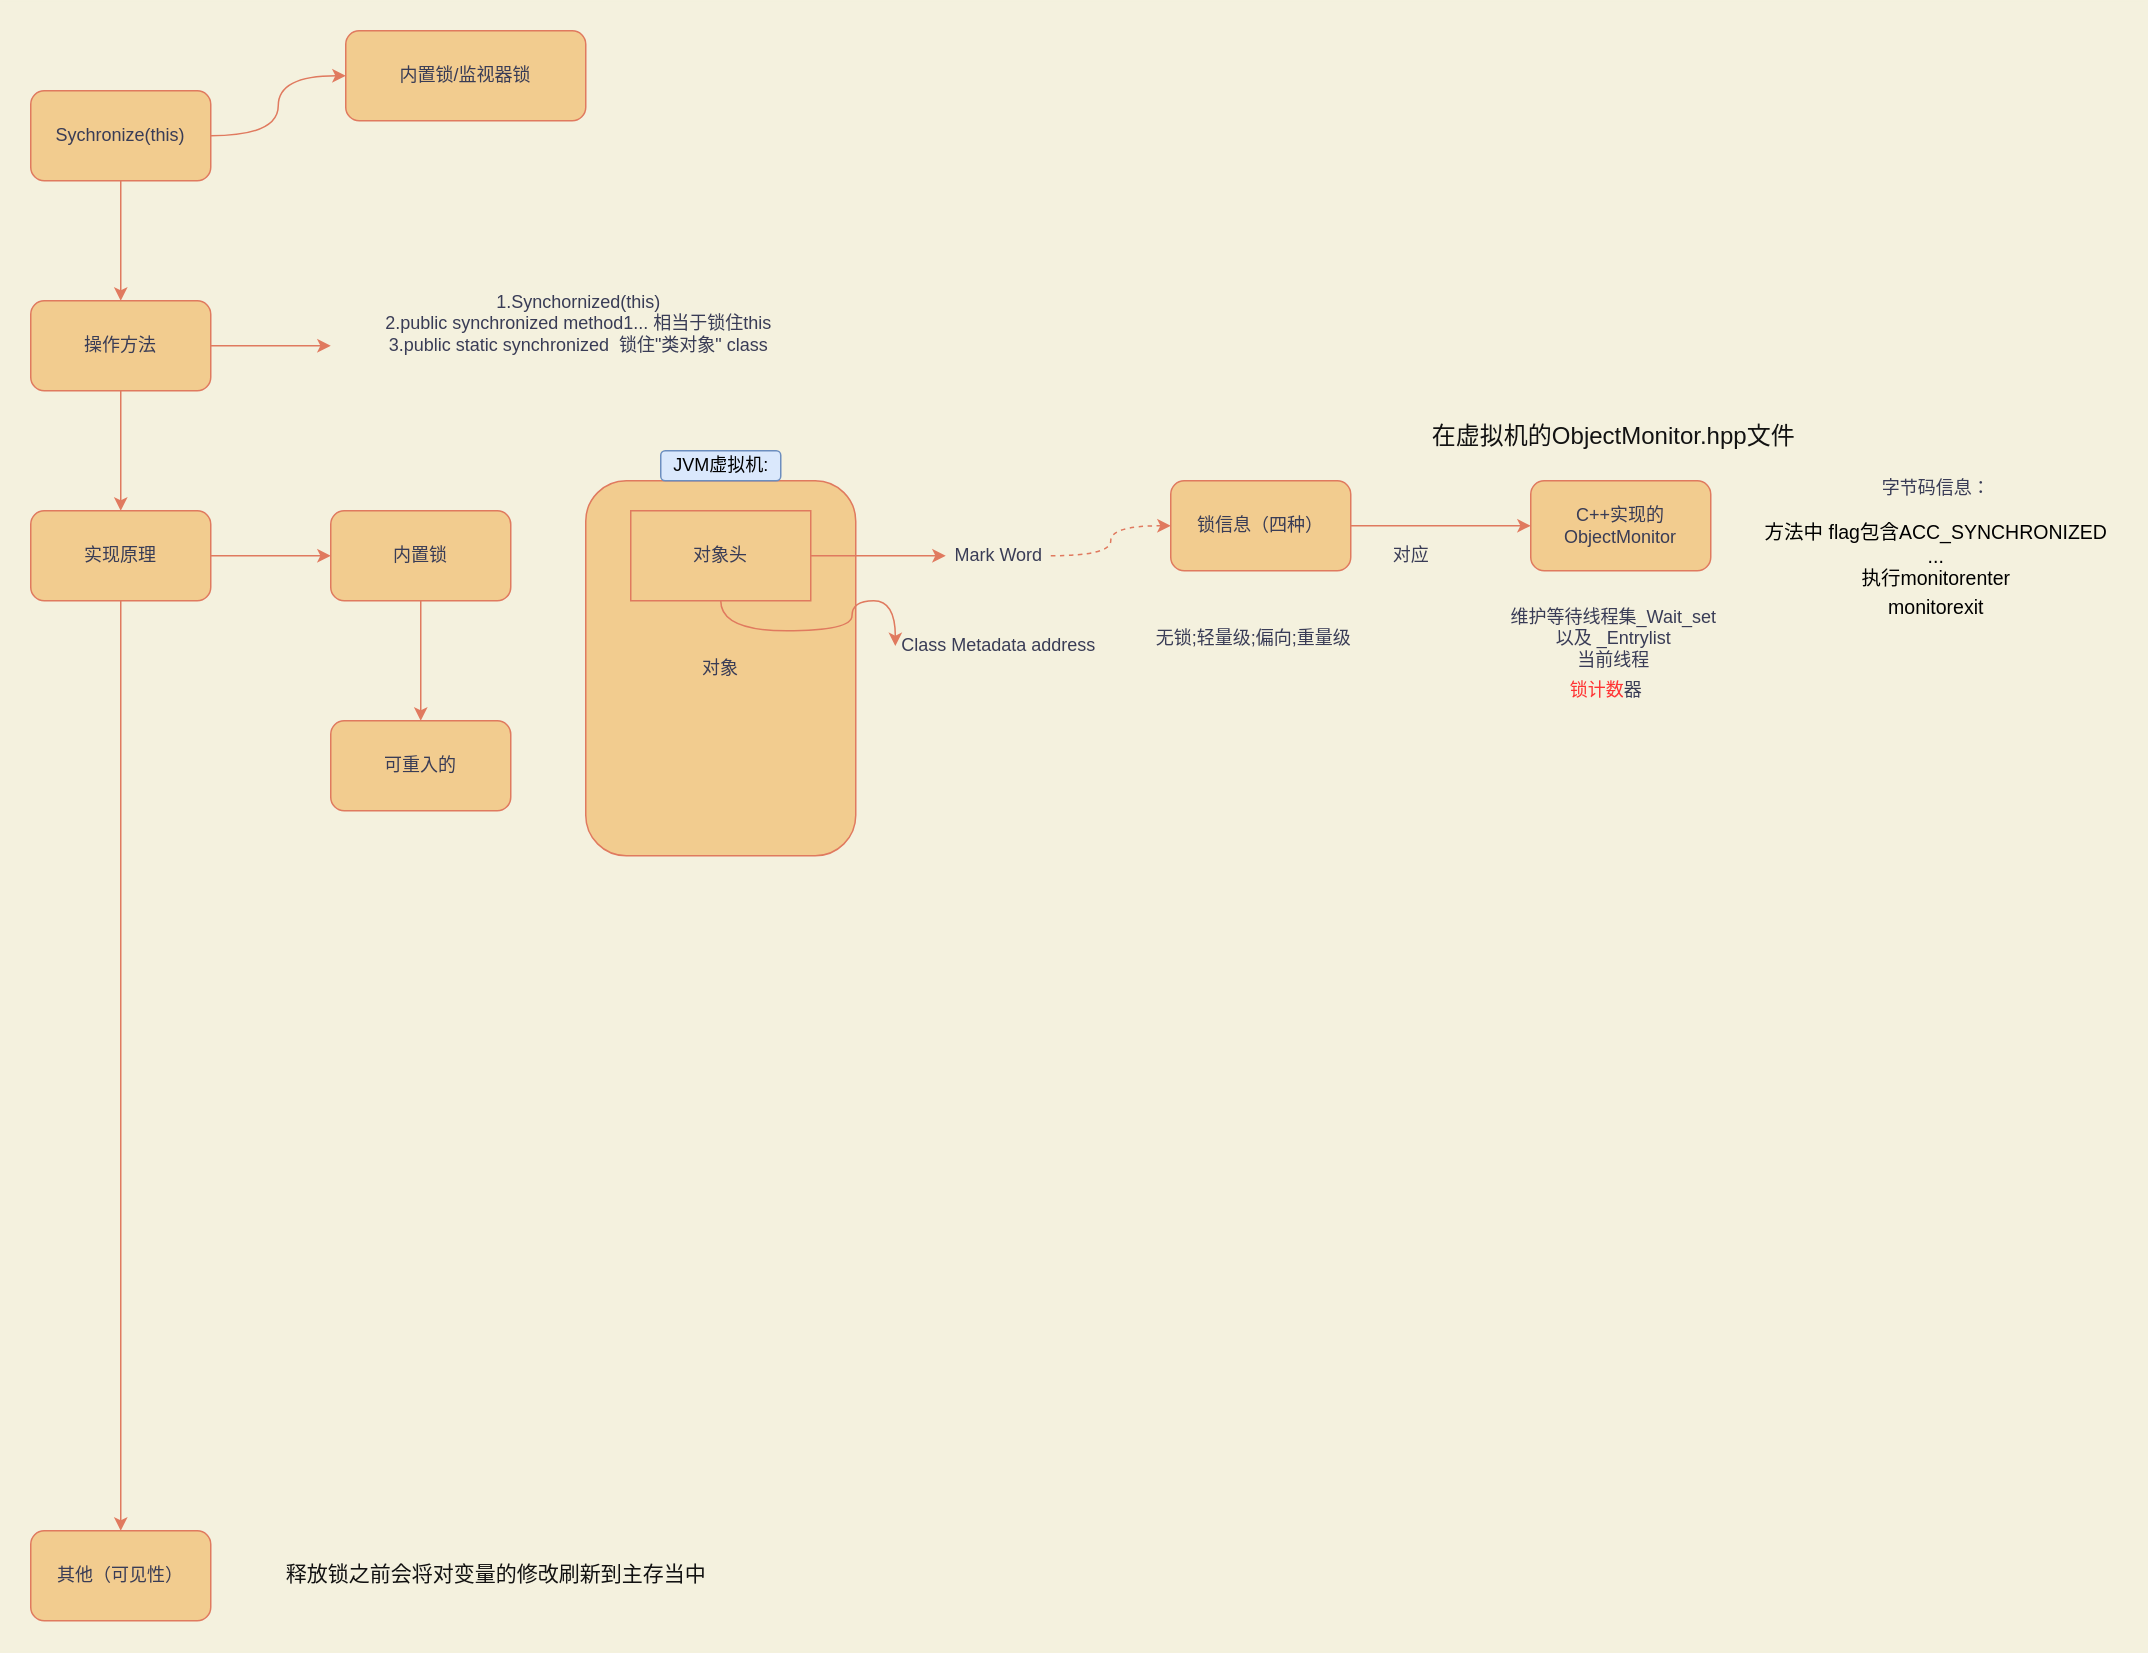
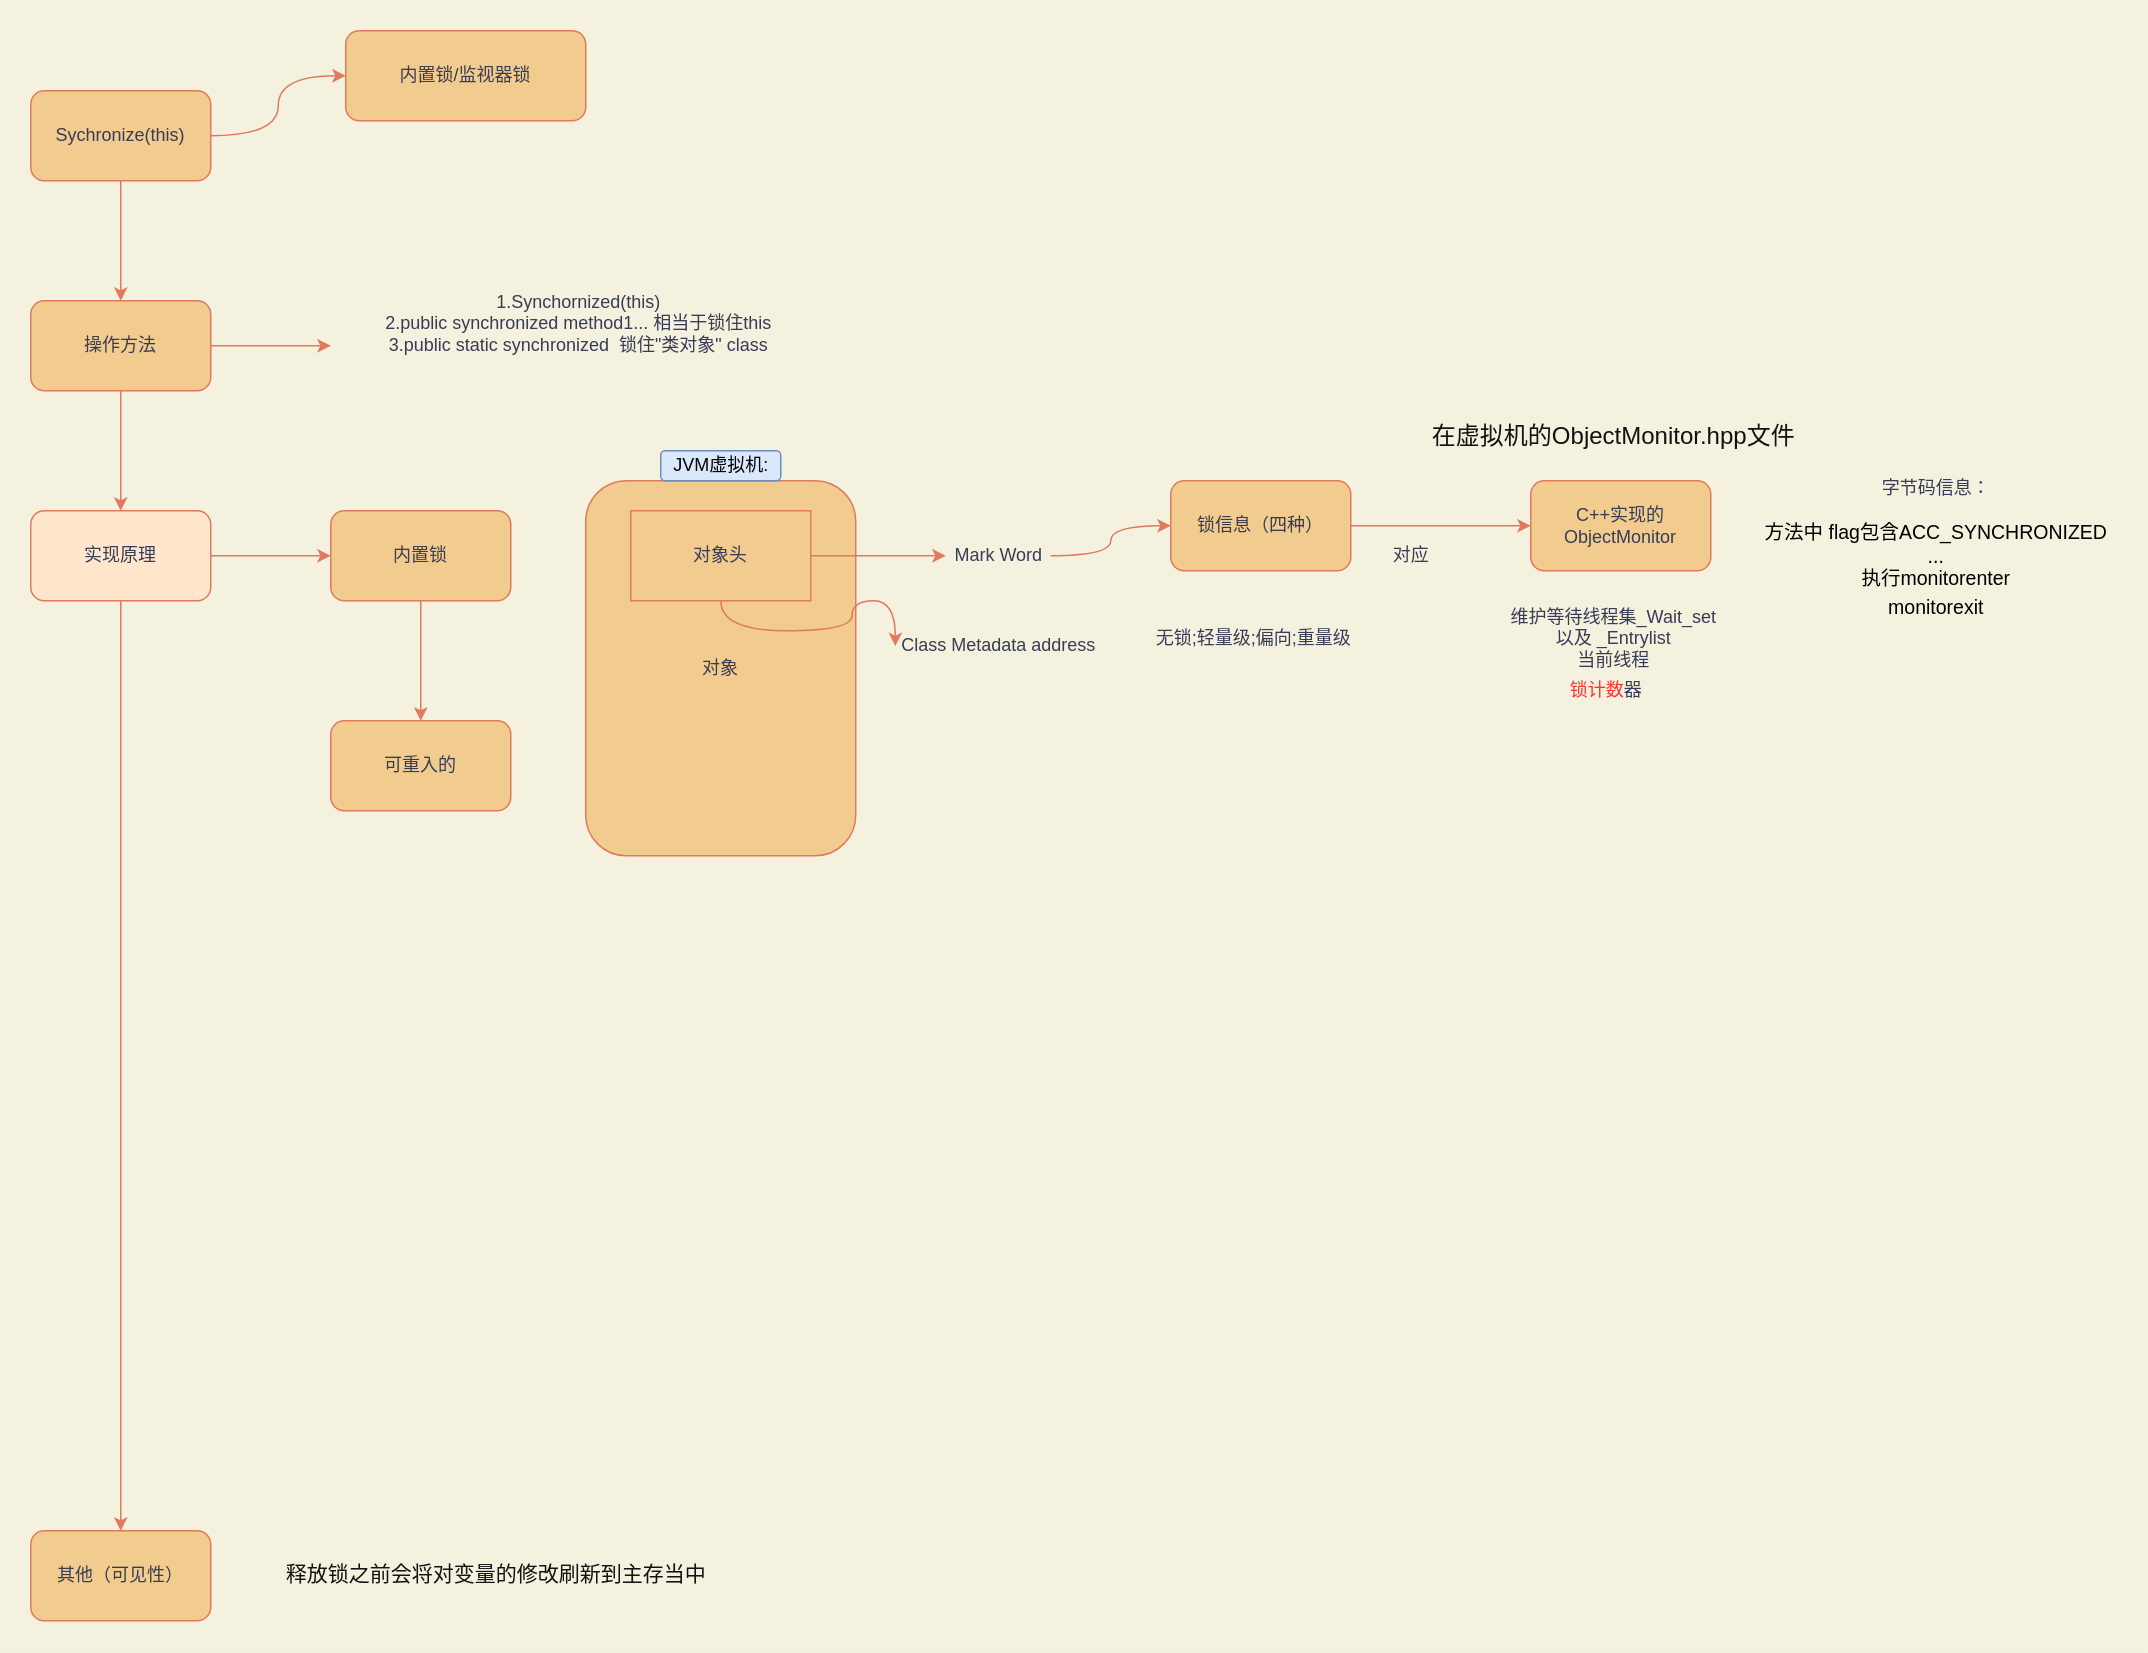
edge "Mark Word" -> "锁信息（四种）": style dashed -> solid
node "实现原理": fillcolor #f2cc8f -> #ffe6cc
